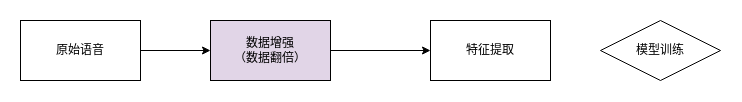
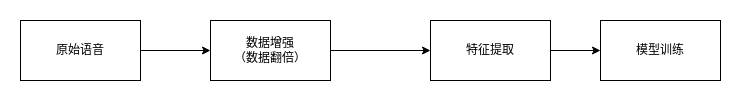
node "数据增强 （数据翻倍）": fillcolor #e1d5e7 -> #ffffff
edge "特征提取" -> "模型训练": added
node "模型训练": shape diamond -> rectangle
